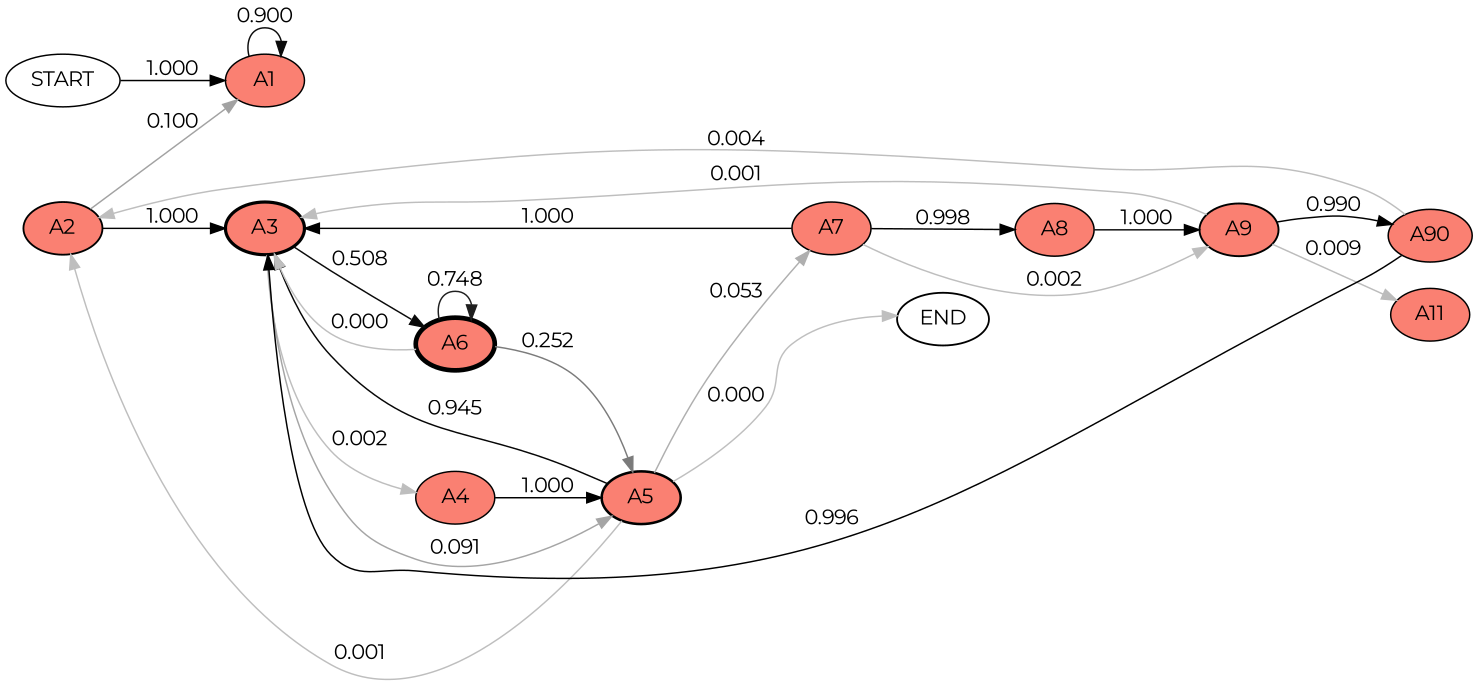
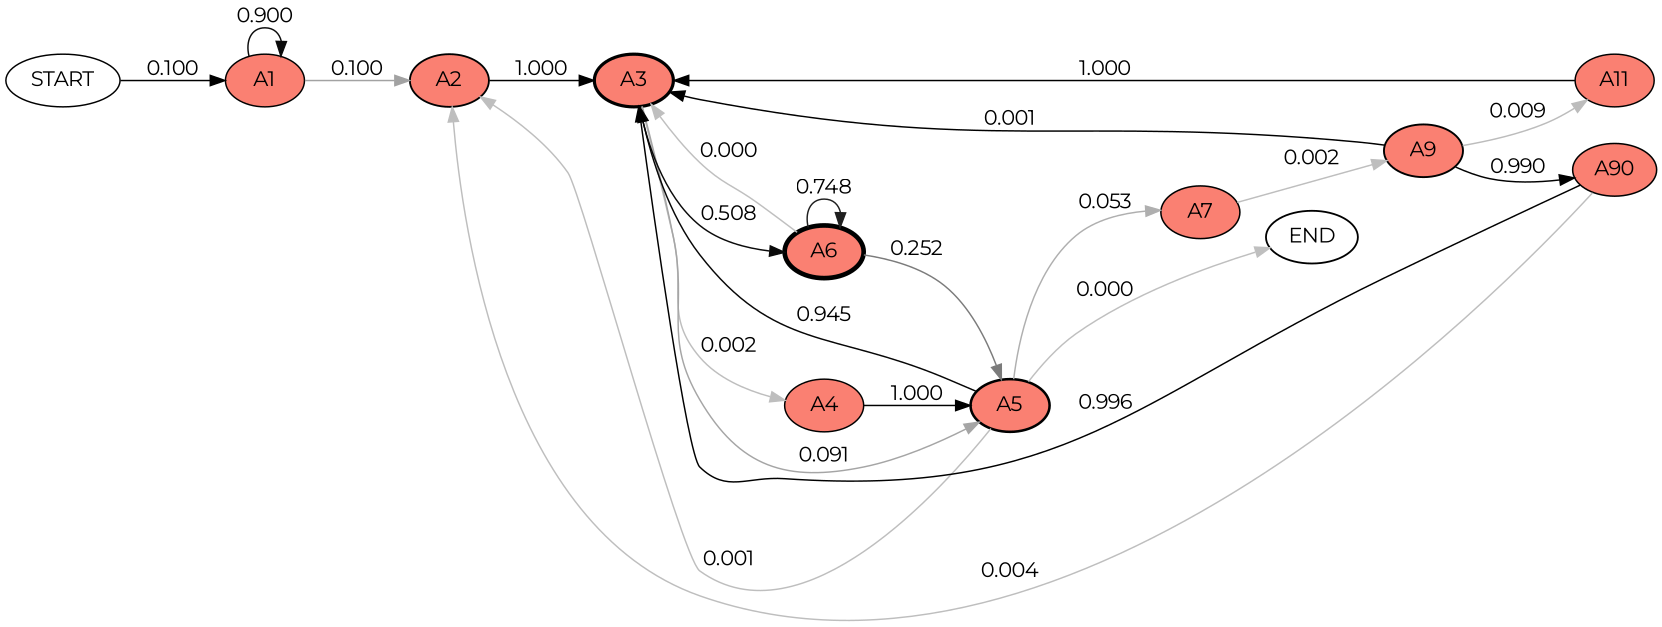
edge "START" -> "A1": label "1.000" -> "0.100"
edge "A2" -> "A1": reversed
edge "A9" -> "A3": color #bebebe -> #000000
edge "A7" -> "A3": now "A11" -> "A3"
node "A8": removed
